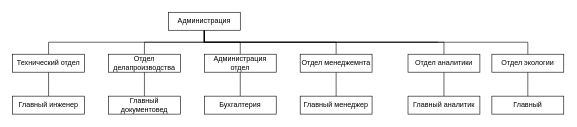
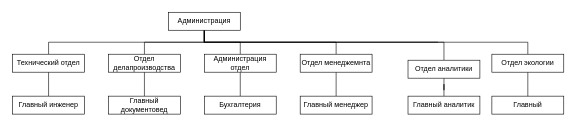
node "Отдел аналитики": moved (444, 63) -> (444, 69)
